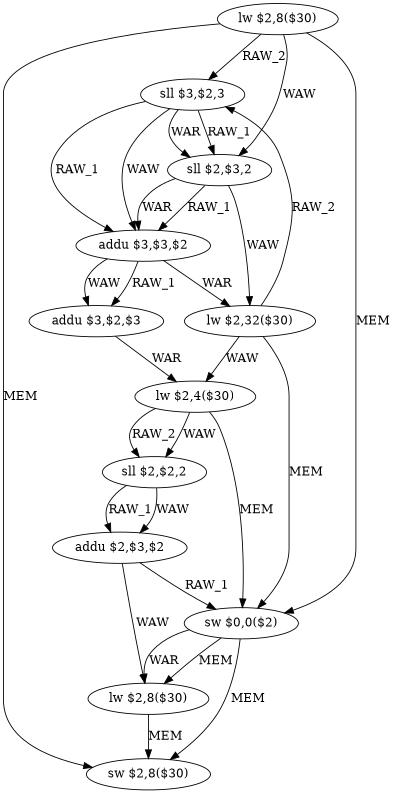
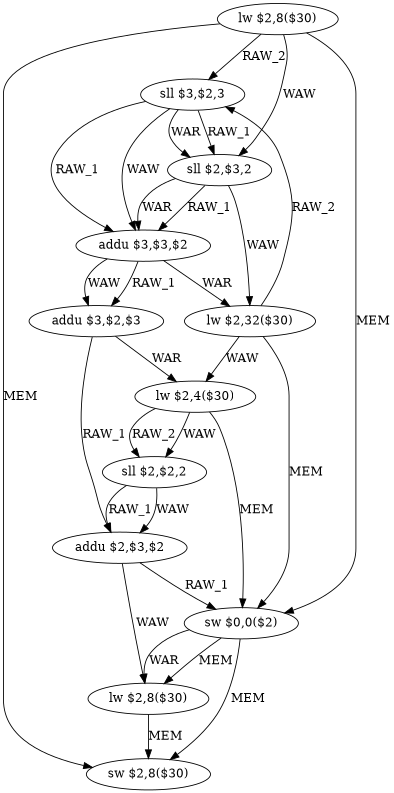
edge "addu $3,$2,$3" -> "addu $2,$3,$2": added, label "RAW_1"
